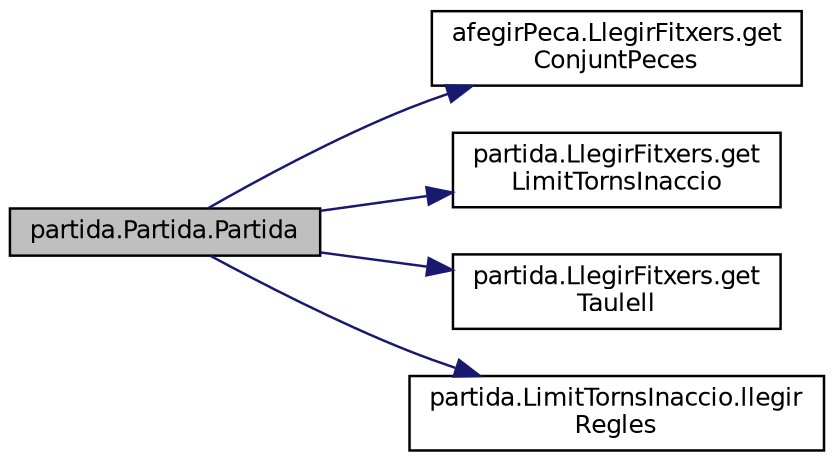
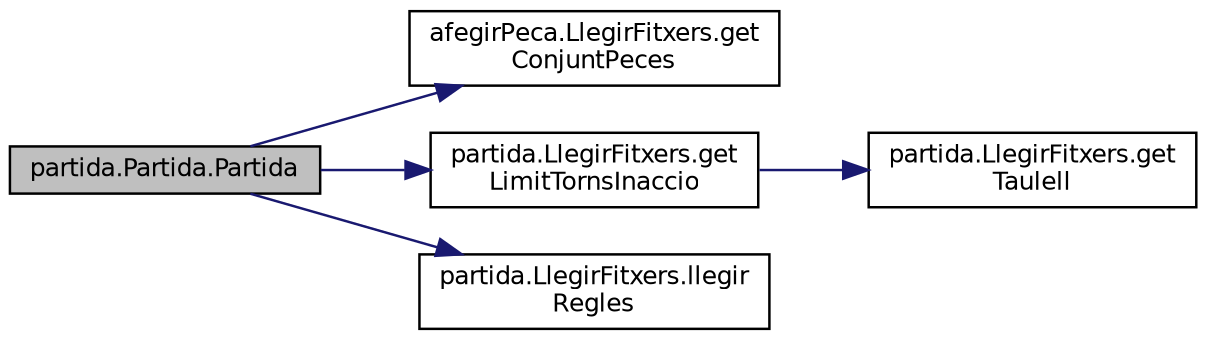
edge "partida.Partida.Partida" -> "partida.LlegirFitxers.get Taulell": now "partida.LlegirFitxers.get LimitTornsInaccio" -> "partida.LlegirFitxers.get Taulell"
node "partida.LimitTornsInaccio.llegir Regles": label "partida.LimitTornsInaccio.llegir Regles" -> "partida.LlegirFitxers.llegir Regles"
